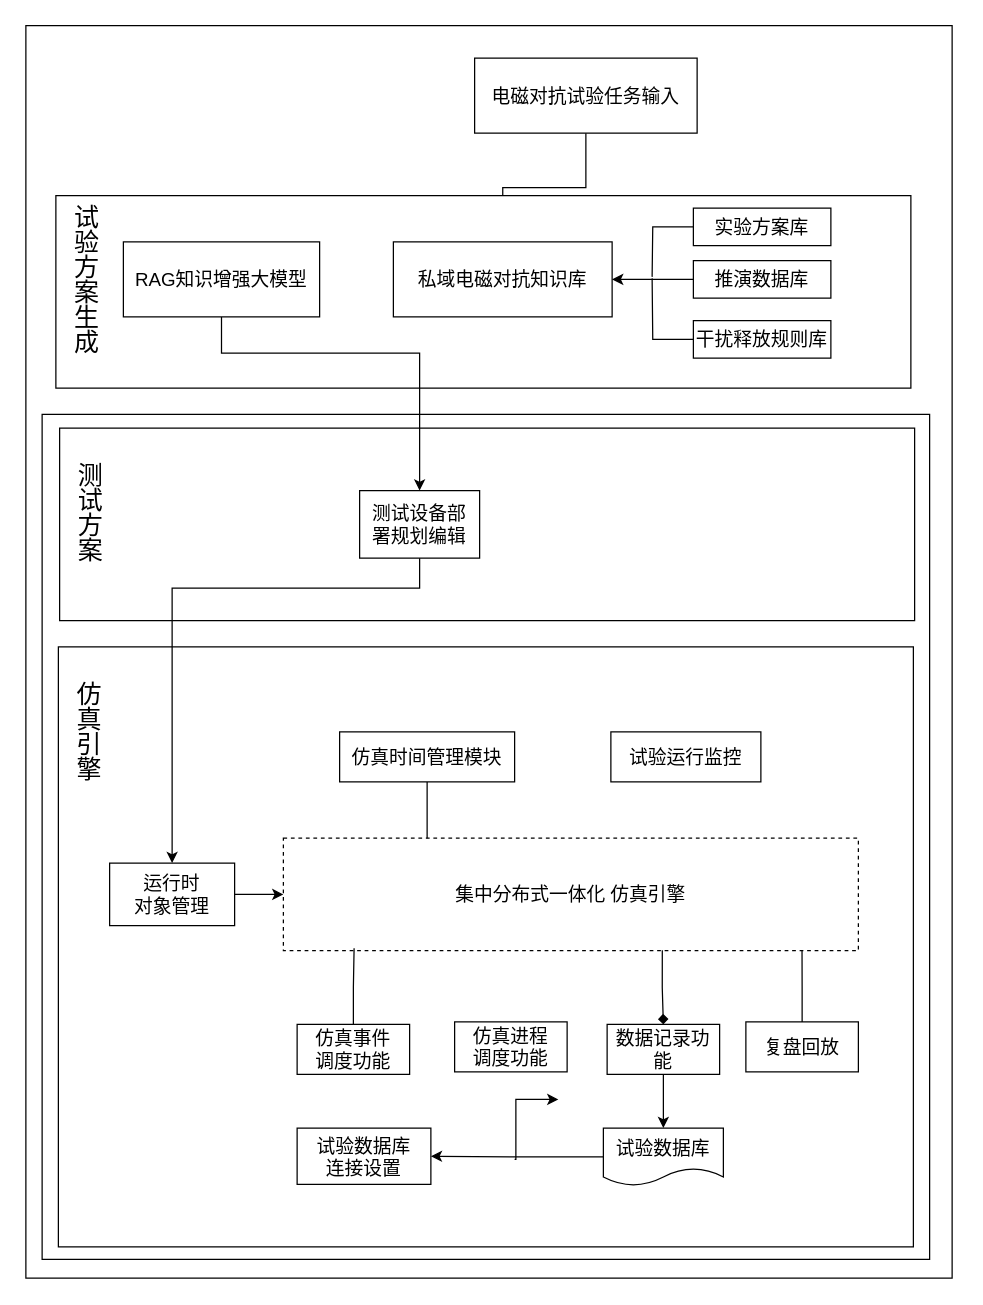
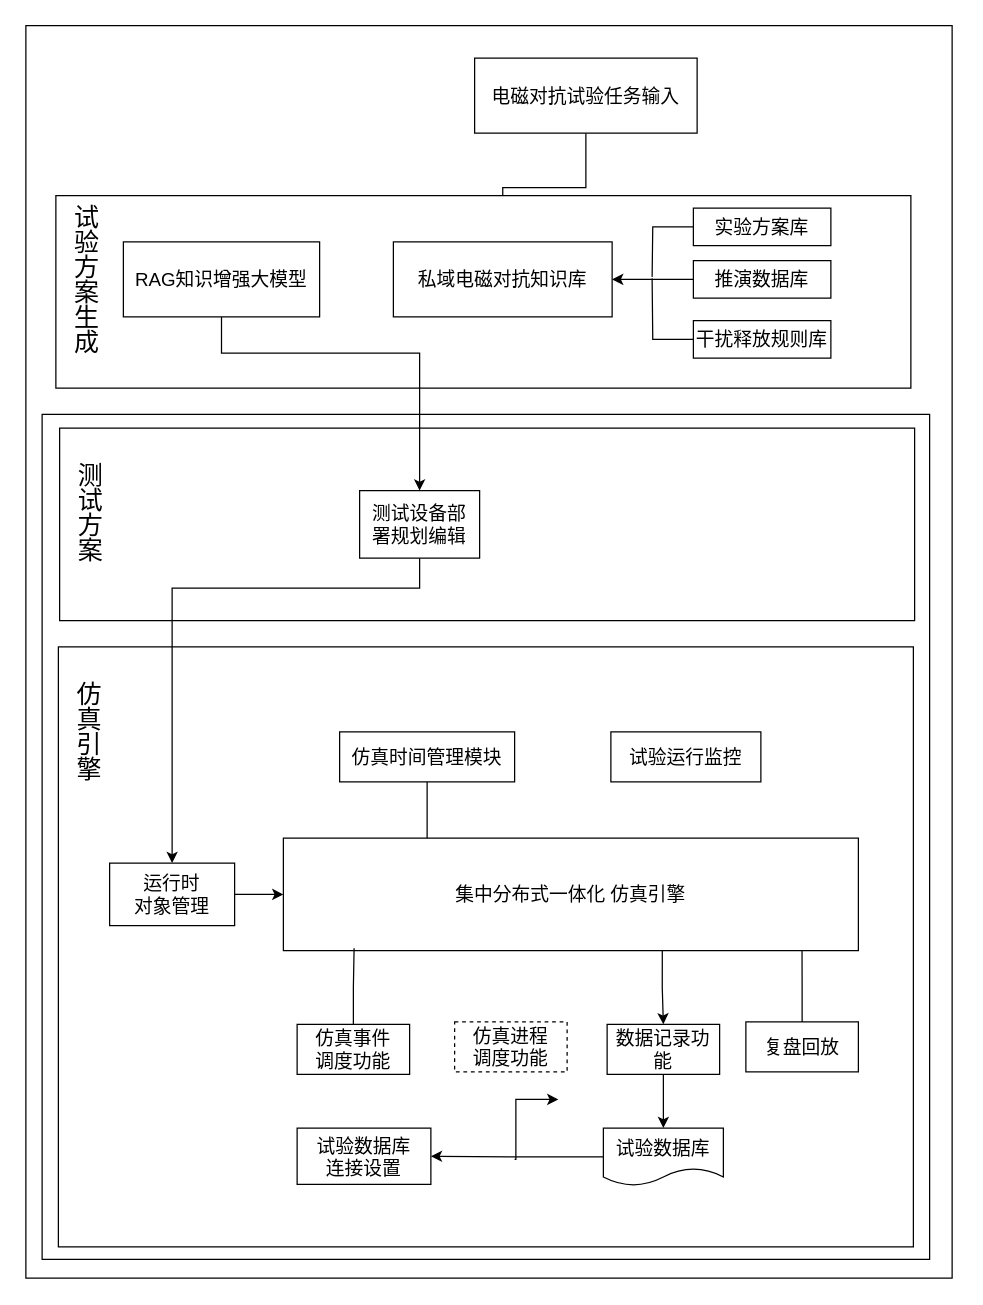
node "集中分布式一体化 仿真引擎": style dashed -> solid
edge "集中分布式一体化 仿真引擎" -> "数据记录功能": arrowhead diamond -> classic
node "仿真进程 调度功能": style solid -> dashed
